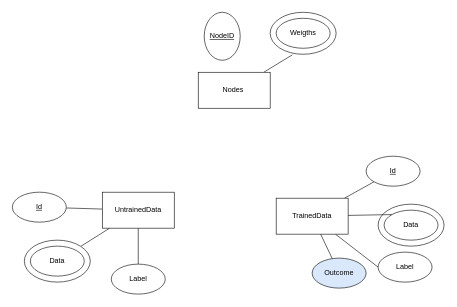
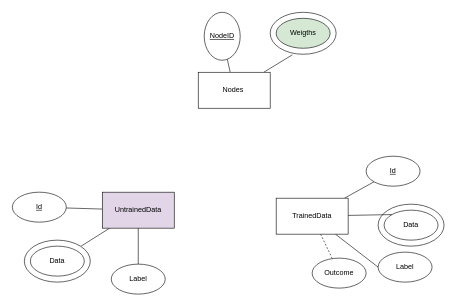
node "Weigths": fillcolor #ffffff -> #d5e8d4
edge "NodeID" -- "Nodes": added
node "UntrainedData": fillcolor #ffffff -> #e1d5e7
edge "TrainedData" -- "Outcome": style solid -> dashed
node "Outcome": fillcolor #dae8fc -> #ffffff
